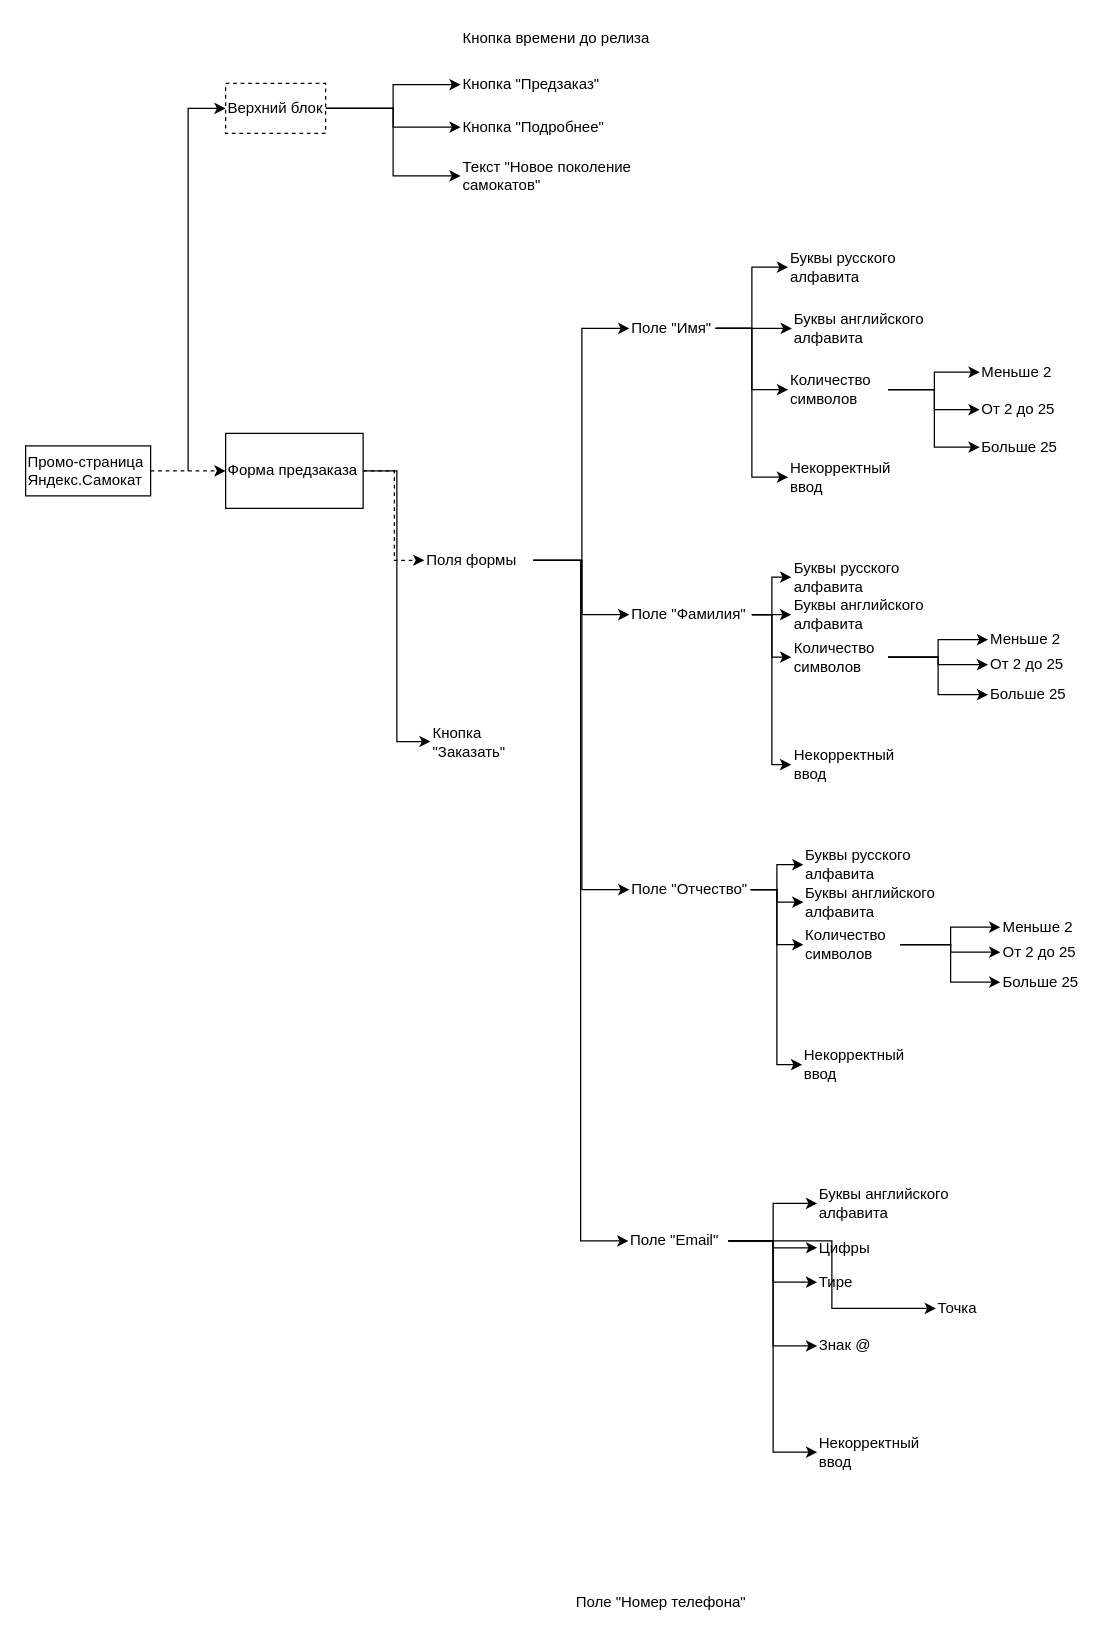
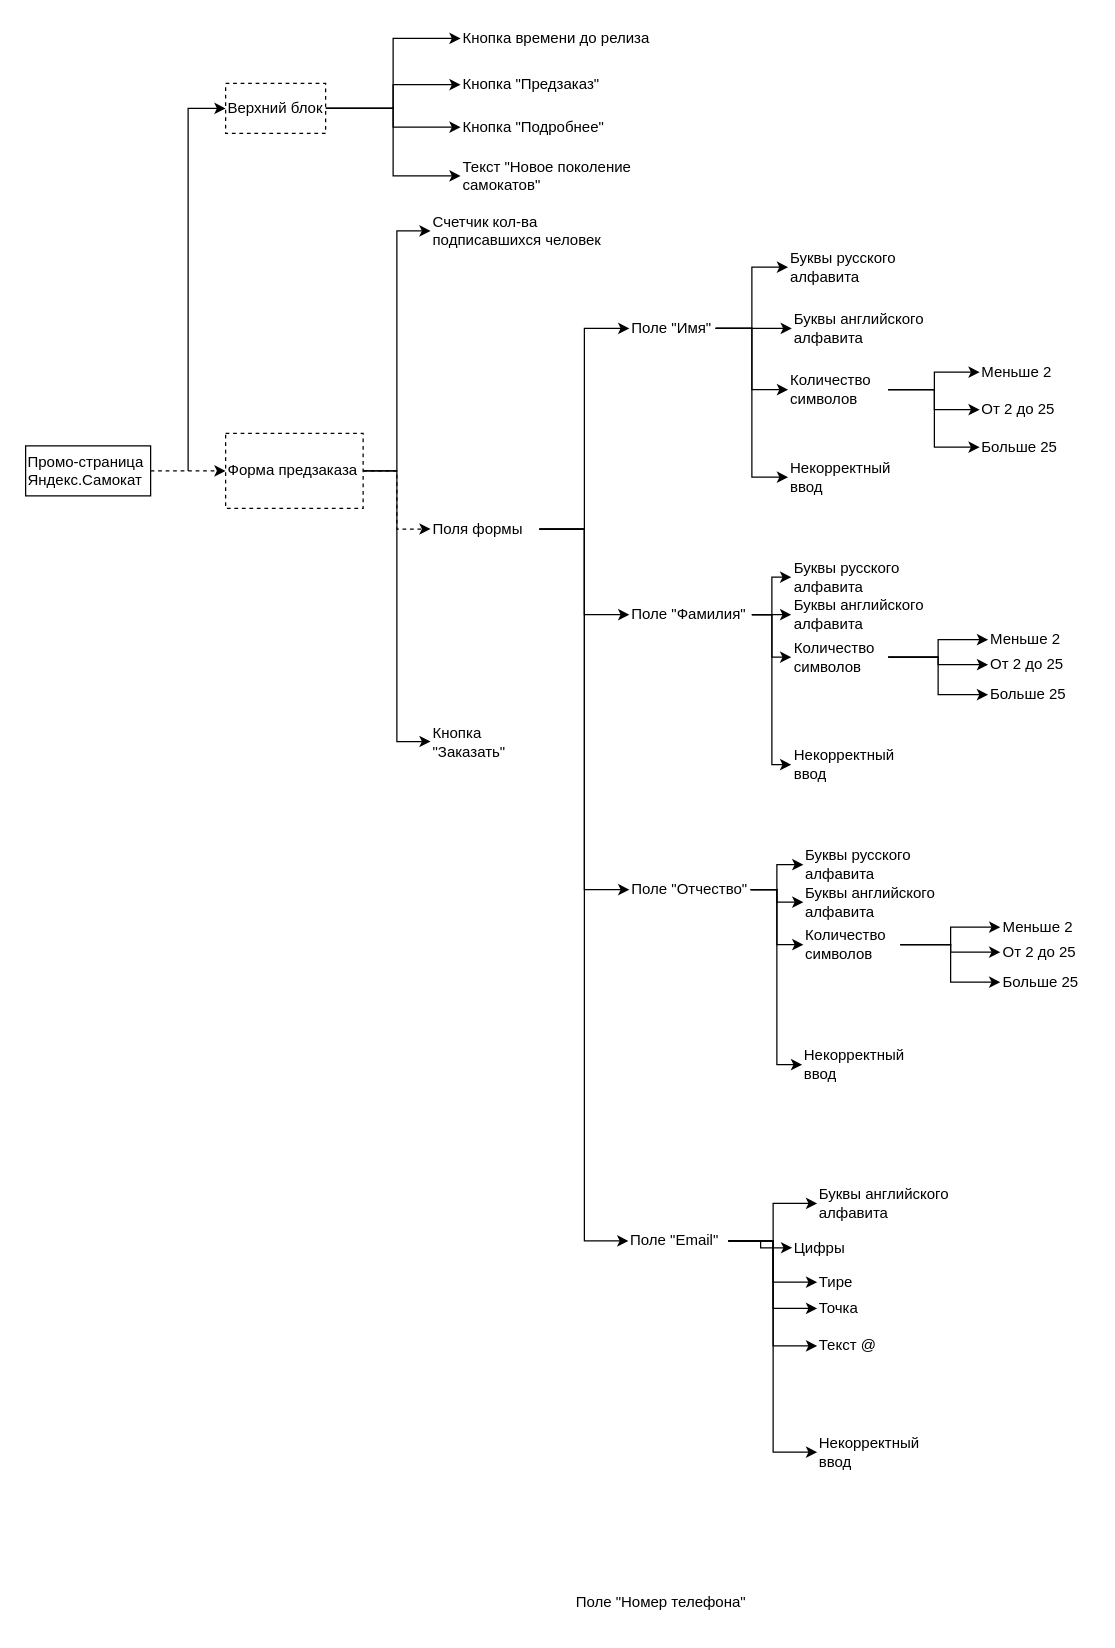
edge "Верхний блок" -> "Кнопка времени до релиза": added
node "Счетчик кол-ва подписавшихся человек": added
edge "Форма предзаказа" -> "Счетчик кол-ва подписавшихся человек": added
node "Форма предзаказа": style solid -> dashed
node "Поля формы": moved (479, 560) -> (485, 529)
node "Цифры": moved (855, 1248) -> (830, 1248)
node "Точка": moved (973, 1308) -> (855, 1308)
node "Знак @": label "Знак @" -> "Текст @"
